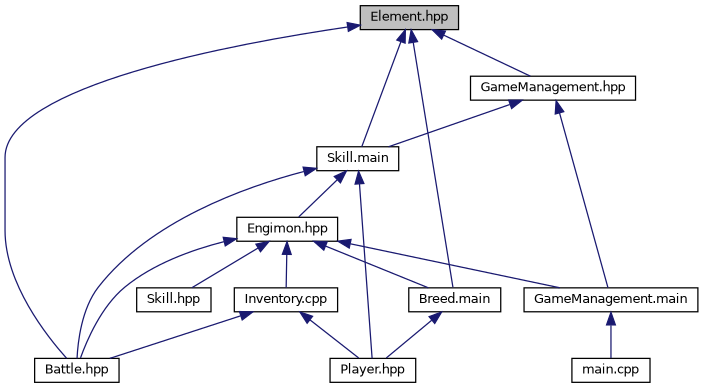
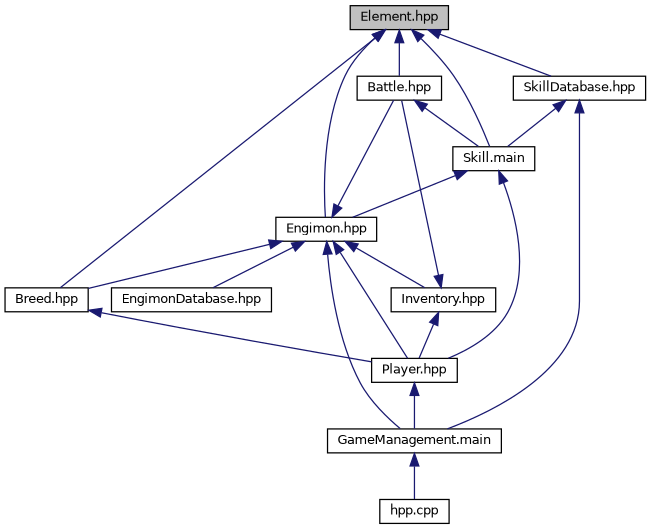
node "GameManagement.hpp": label "GameManagement.hpp" -> "SkillDatabase.hpp"
edge "Engimon.hpp" -> "Element.hpp": added
edge "Battle.hpp" -> "Skill.main": reversed
node "Skill.hpp": label "Skill.hpp" -> "EngimonDatabase.hpp"
node "Inventory.cpp": label "Inventory.cpp" -> "Inventory.hpp"
node "Breed.main": label "Breed.main" -> "Breed.hpp"
edge "Player.hpp" -> "Engimon.hpp": added
node "main.cpp": label "main.cpp" -> "hpp.cpp"
edge "GameManagement.main" -> "Player.hpp": added
